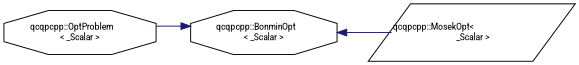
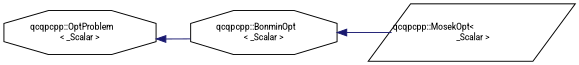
edge "qcqpcpp::OptProblem < _Scalar >" -> "qcqpcpp::BonminOpt < _Scalar >": reversed
